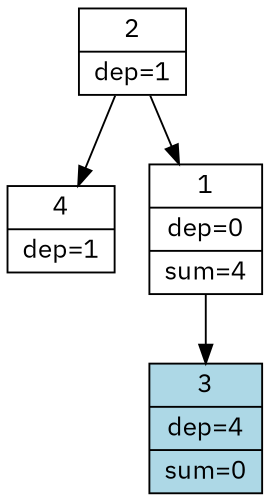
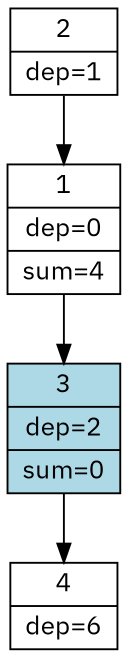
edge "2" -> "4": now "3" -> "4"
node "4": text "dep=1" -> "dep=6"
node "3": text "dep=4" -> "dep=2"
